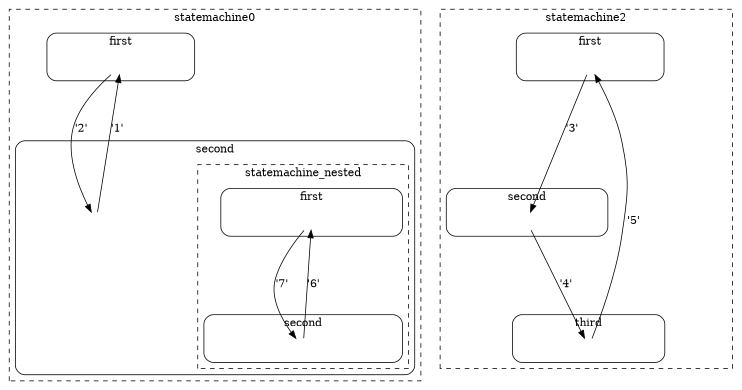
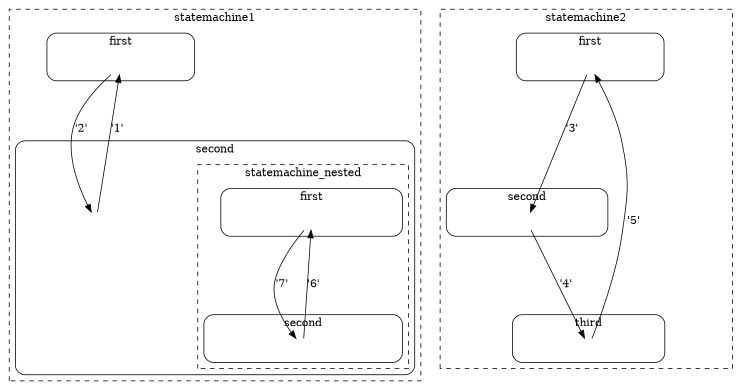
cluster "statemachine0": label "statemachine0" -> "statemachine1"
